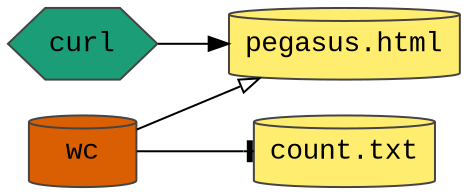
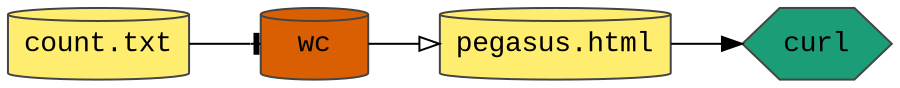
edge "curl" -> "pegasus.html": reversed
edge "wc" -> "count.txt": reversed
